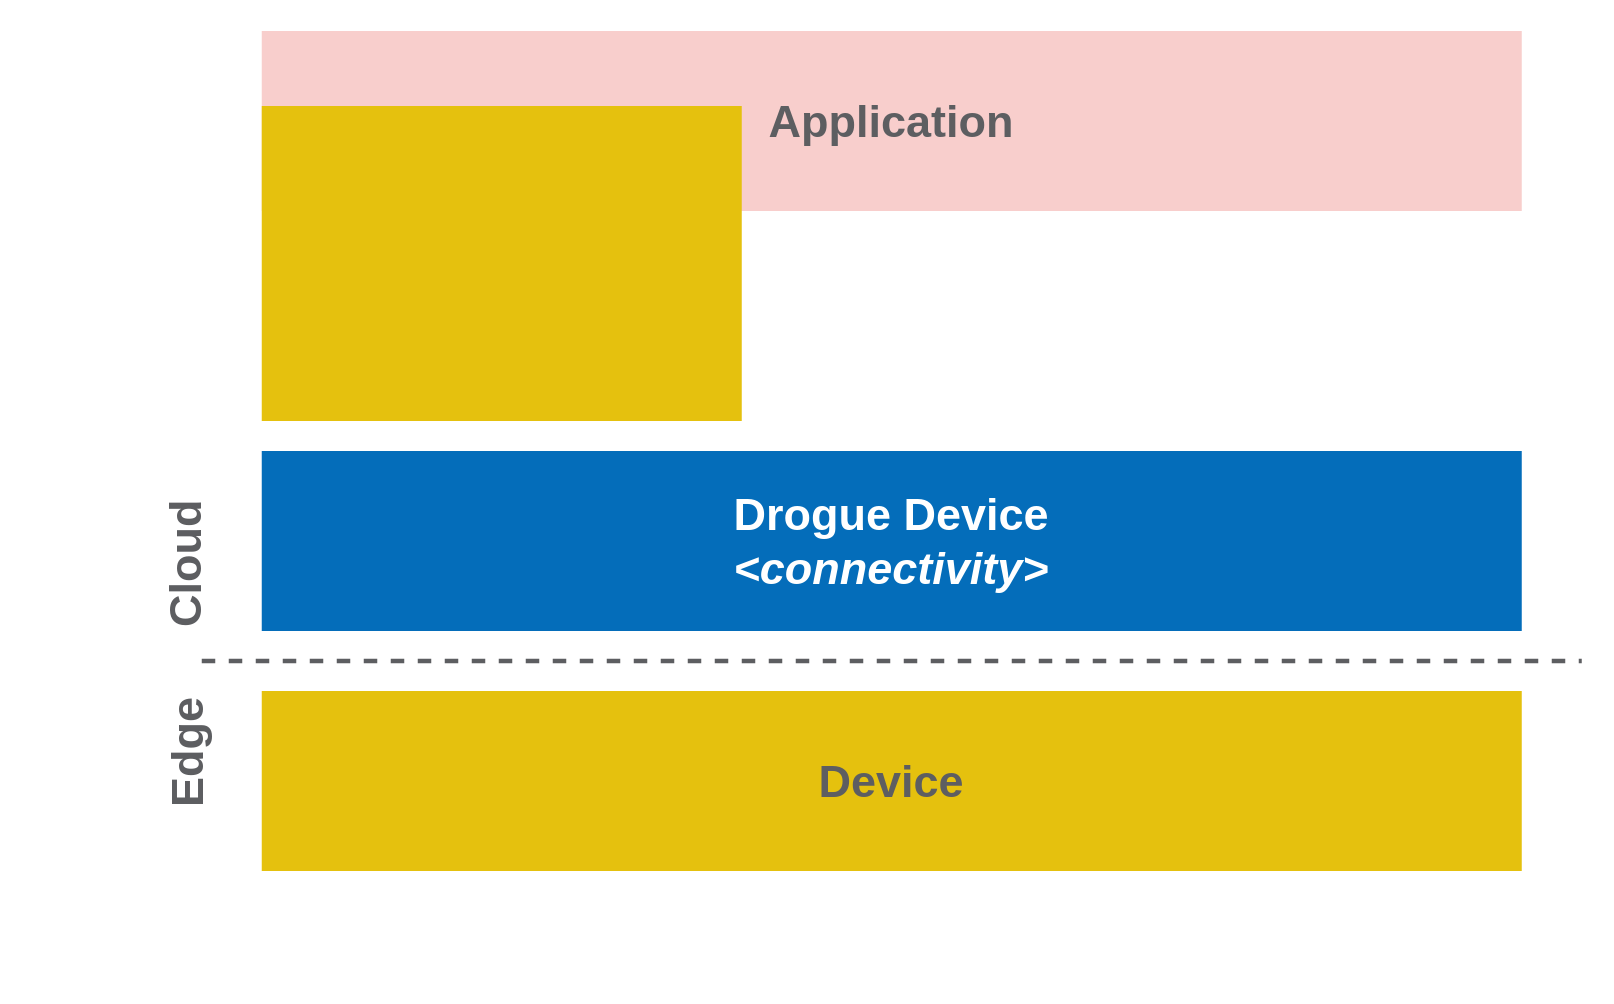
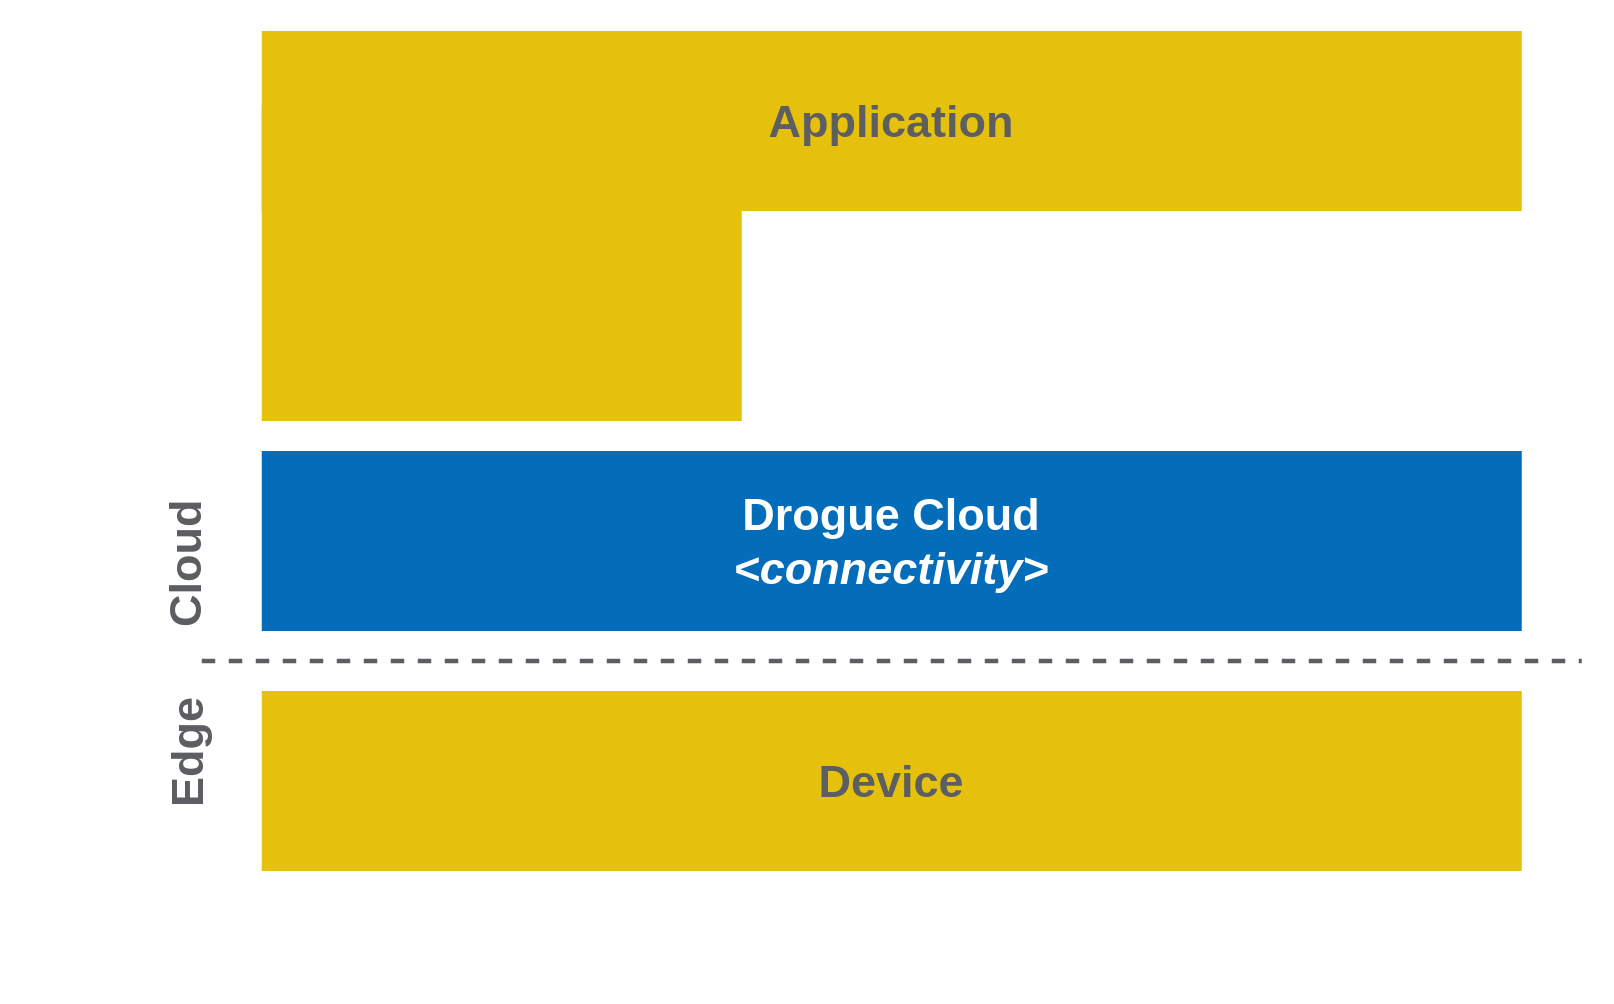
node "Application": fillcolor #f8cecc -> #e5c10e
node "Drogue Device <connectivity>": label "Drogue Device <connectivity>" -> "Drogue Cloud <connectivity>"
